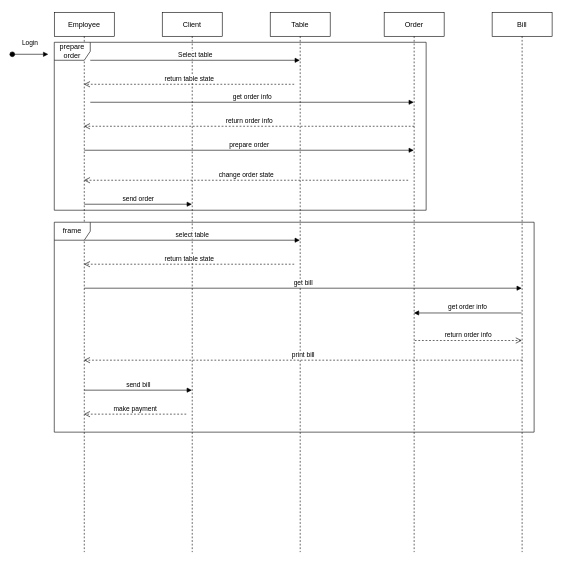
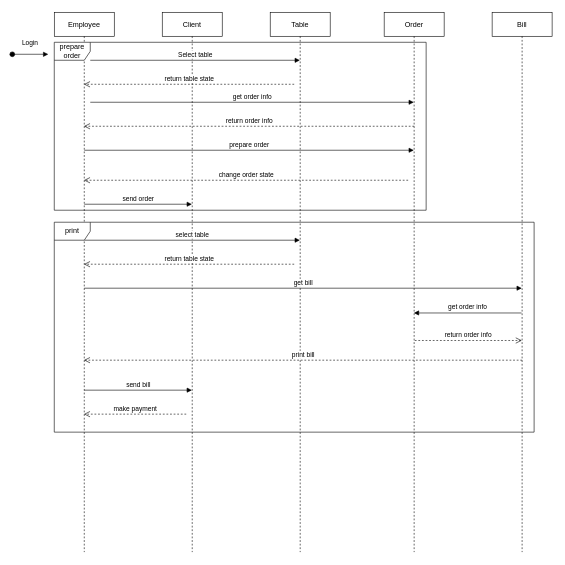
node "frame": label "frame" -> "print"
